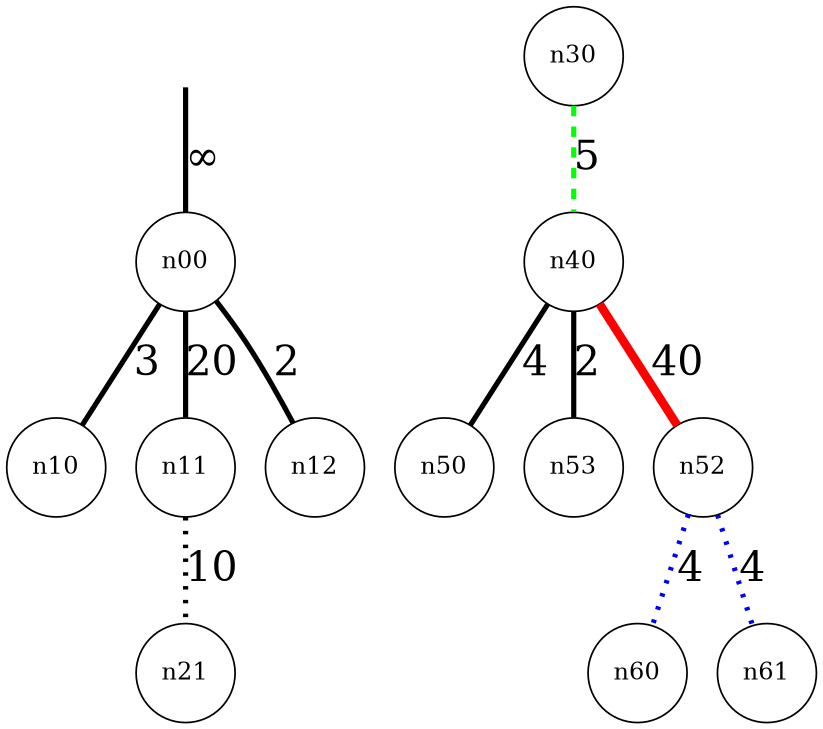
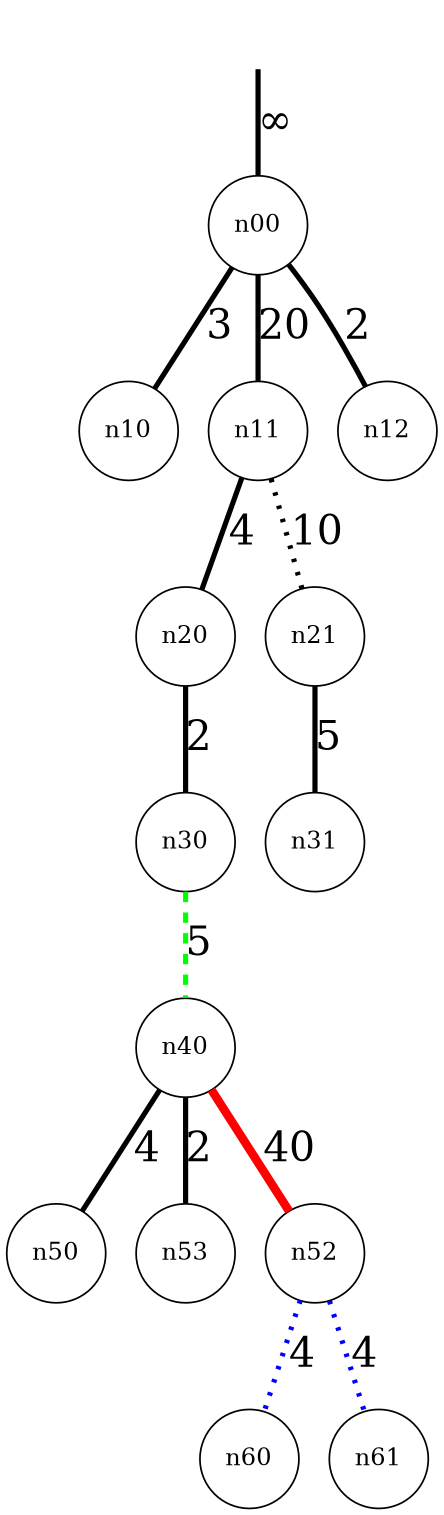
node "n20": added
node "n31": added
